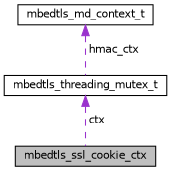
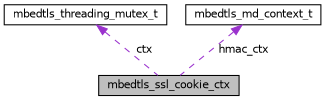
edge "mbedtls_threading_mutex_t" -> "mbedtls_md_context_t": now "mbedtls_ssl_cookie_ctx" -> "mbedtls_md_context_t"
